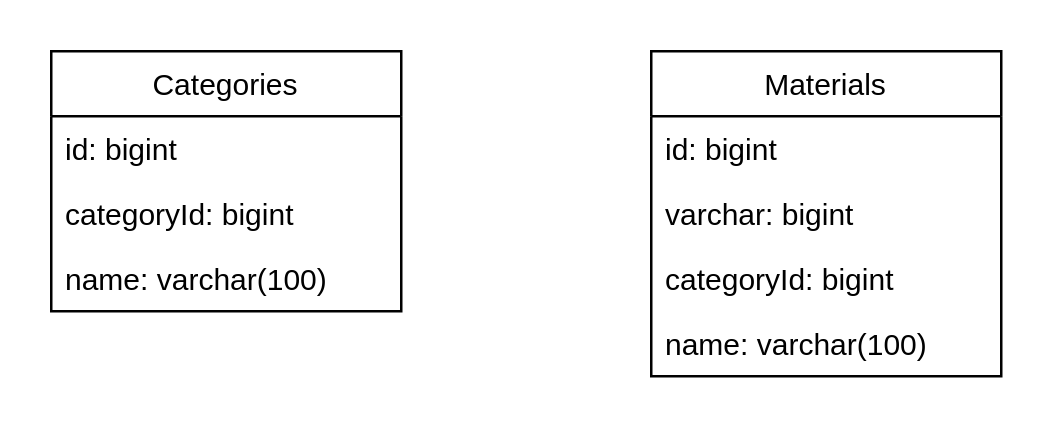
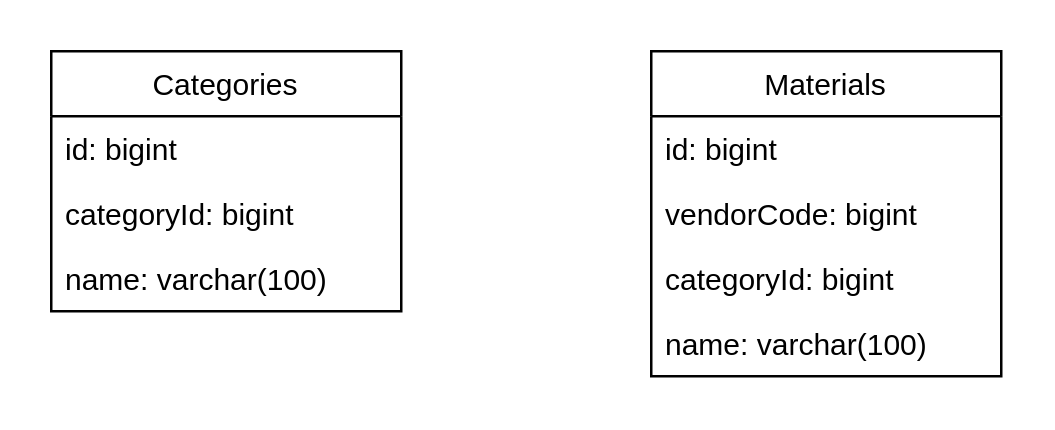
node "varchar: bigint": label "varchar: bigint" -> "vendorCode: bigint"
